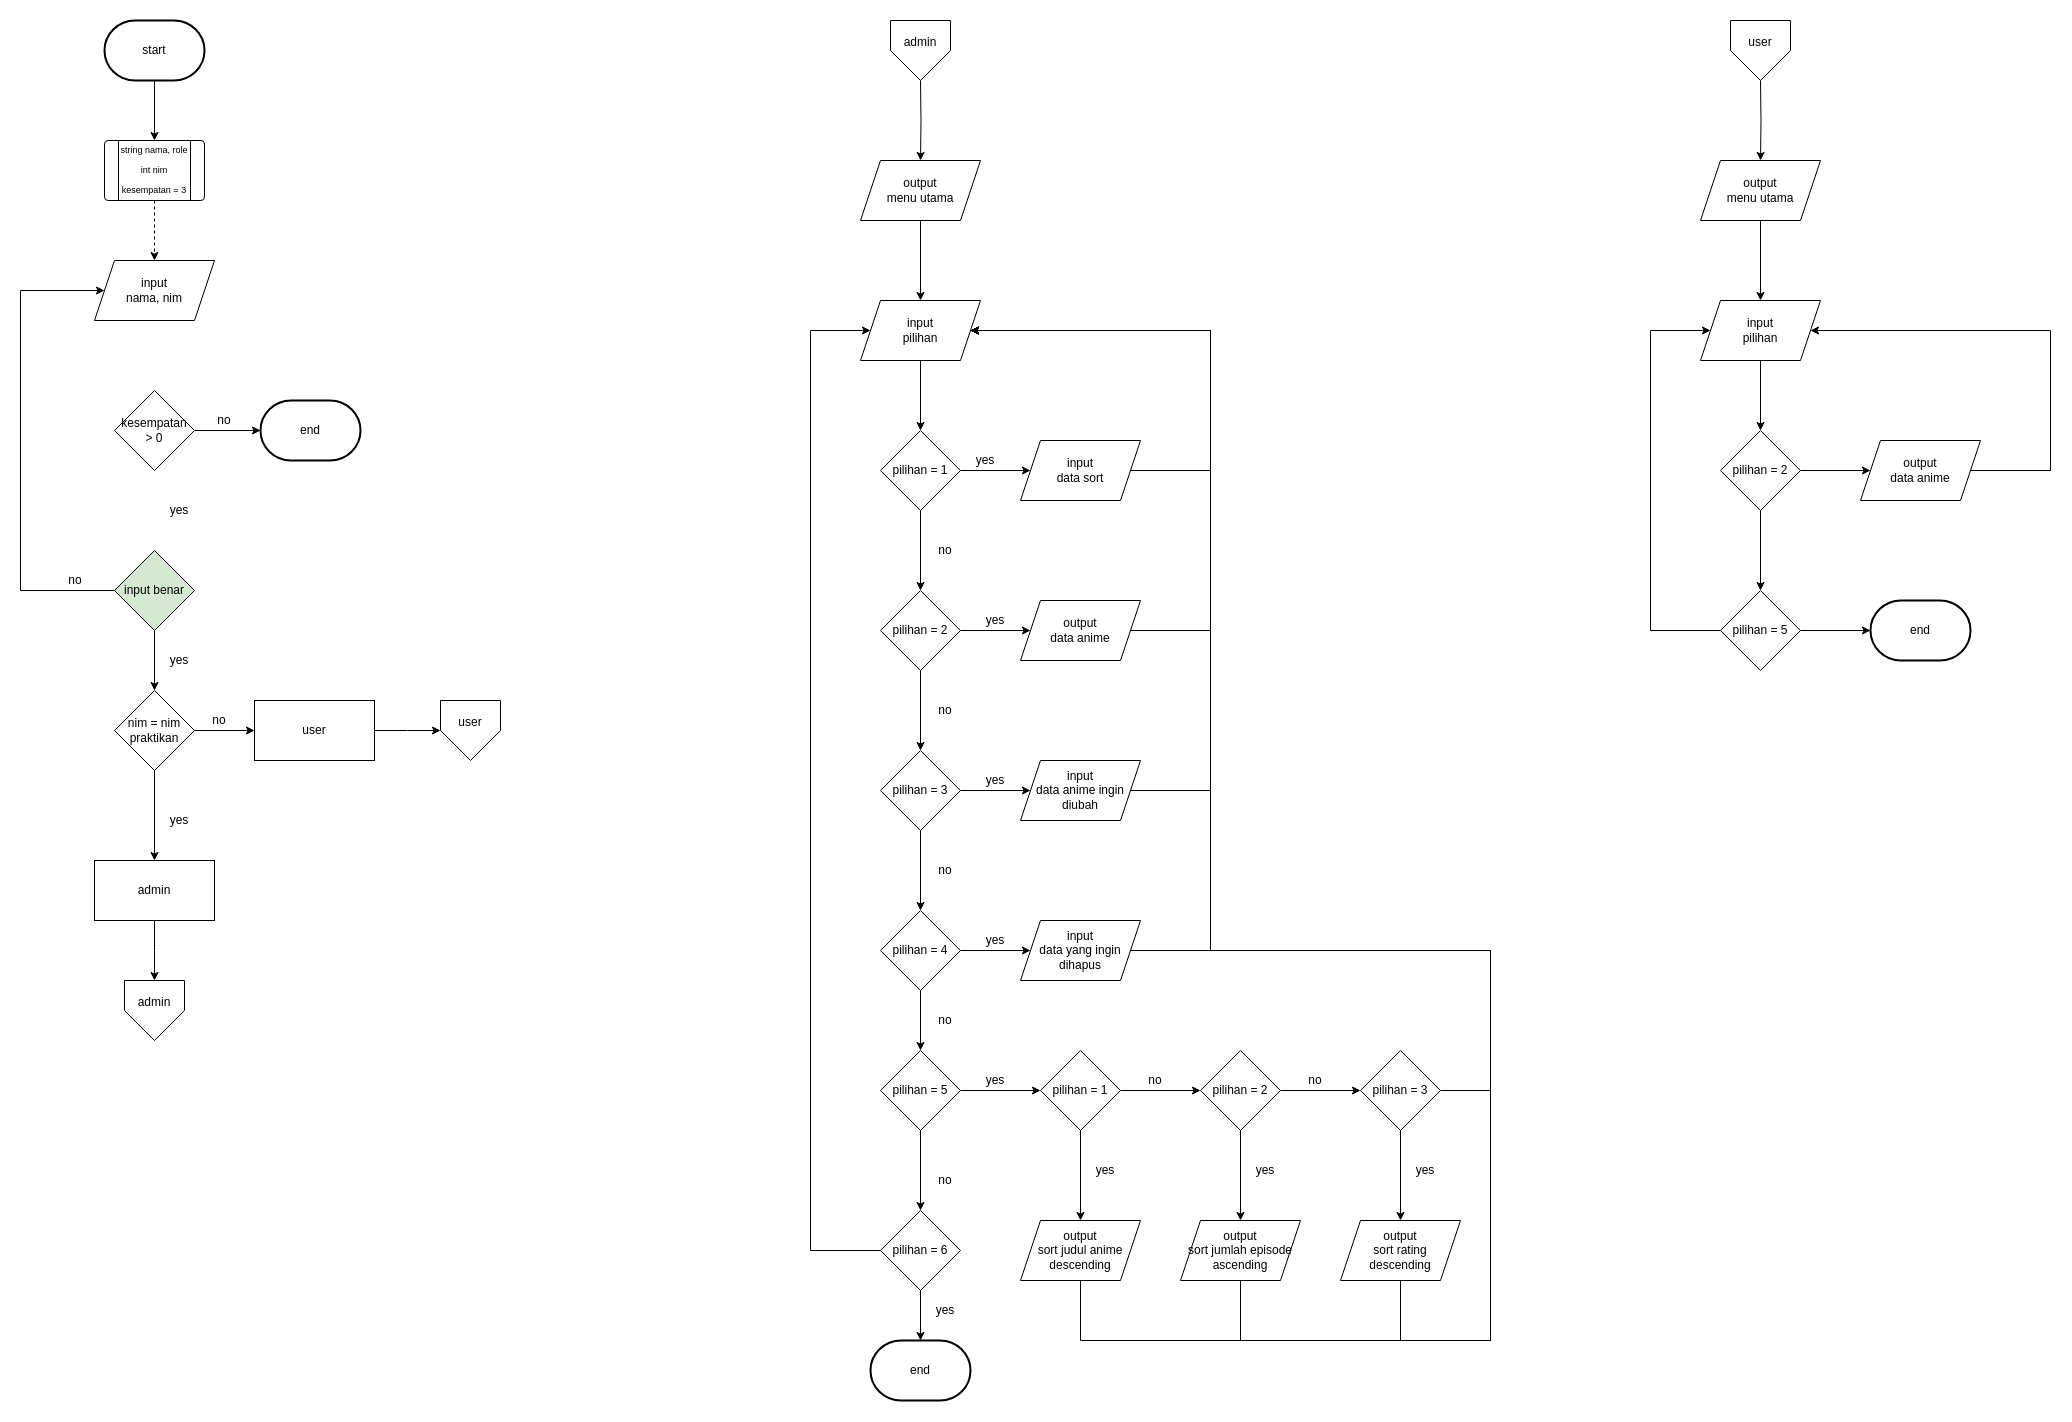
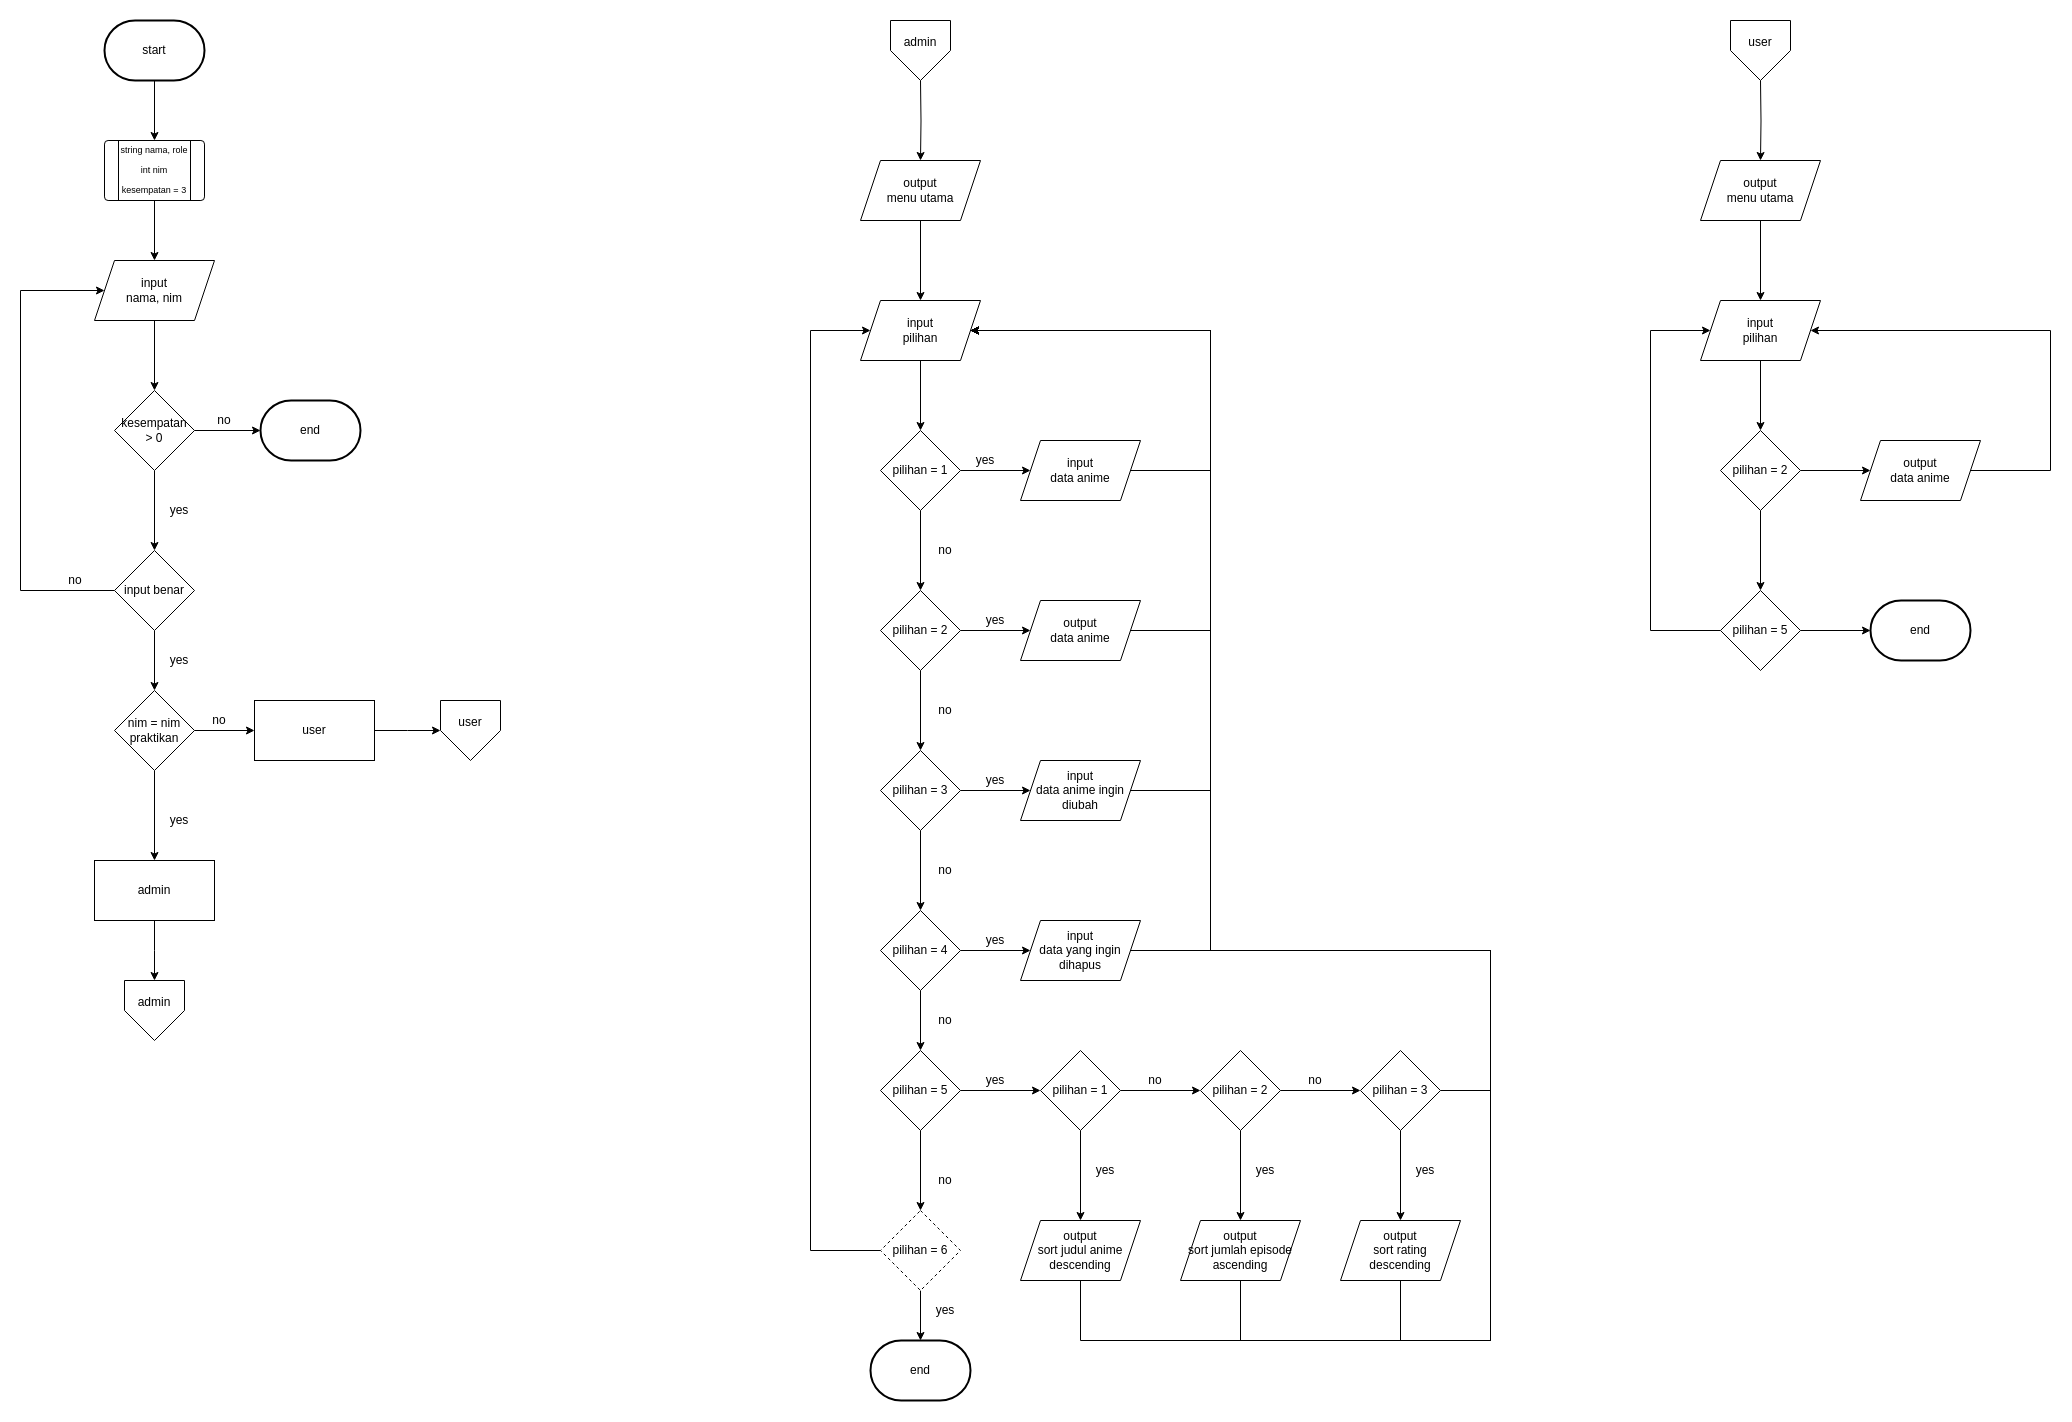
edge "kesempatan = 3" -> "input nama, nim": style dashed -> solid
edge "input nama, nim" -> "kesempatan > 0": added
node "input data sort": label "input data sort" -> "input data anime"
edge "kesempatan > 0" -> "input benar": added
node "input benar": fillcolor #d5e8d4 -> #ffffff
node "pilihan = 6": style solid -> dashed
